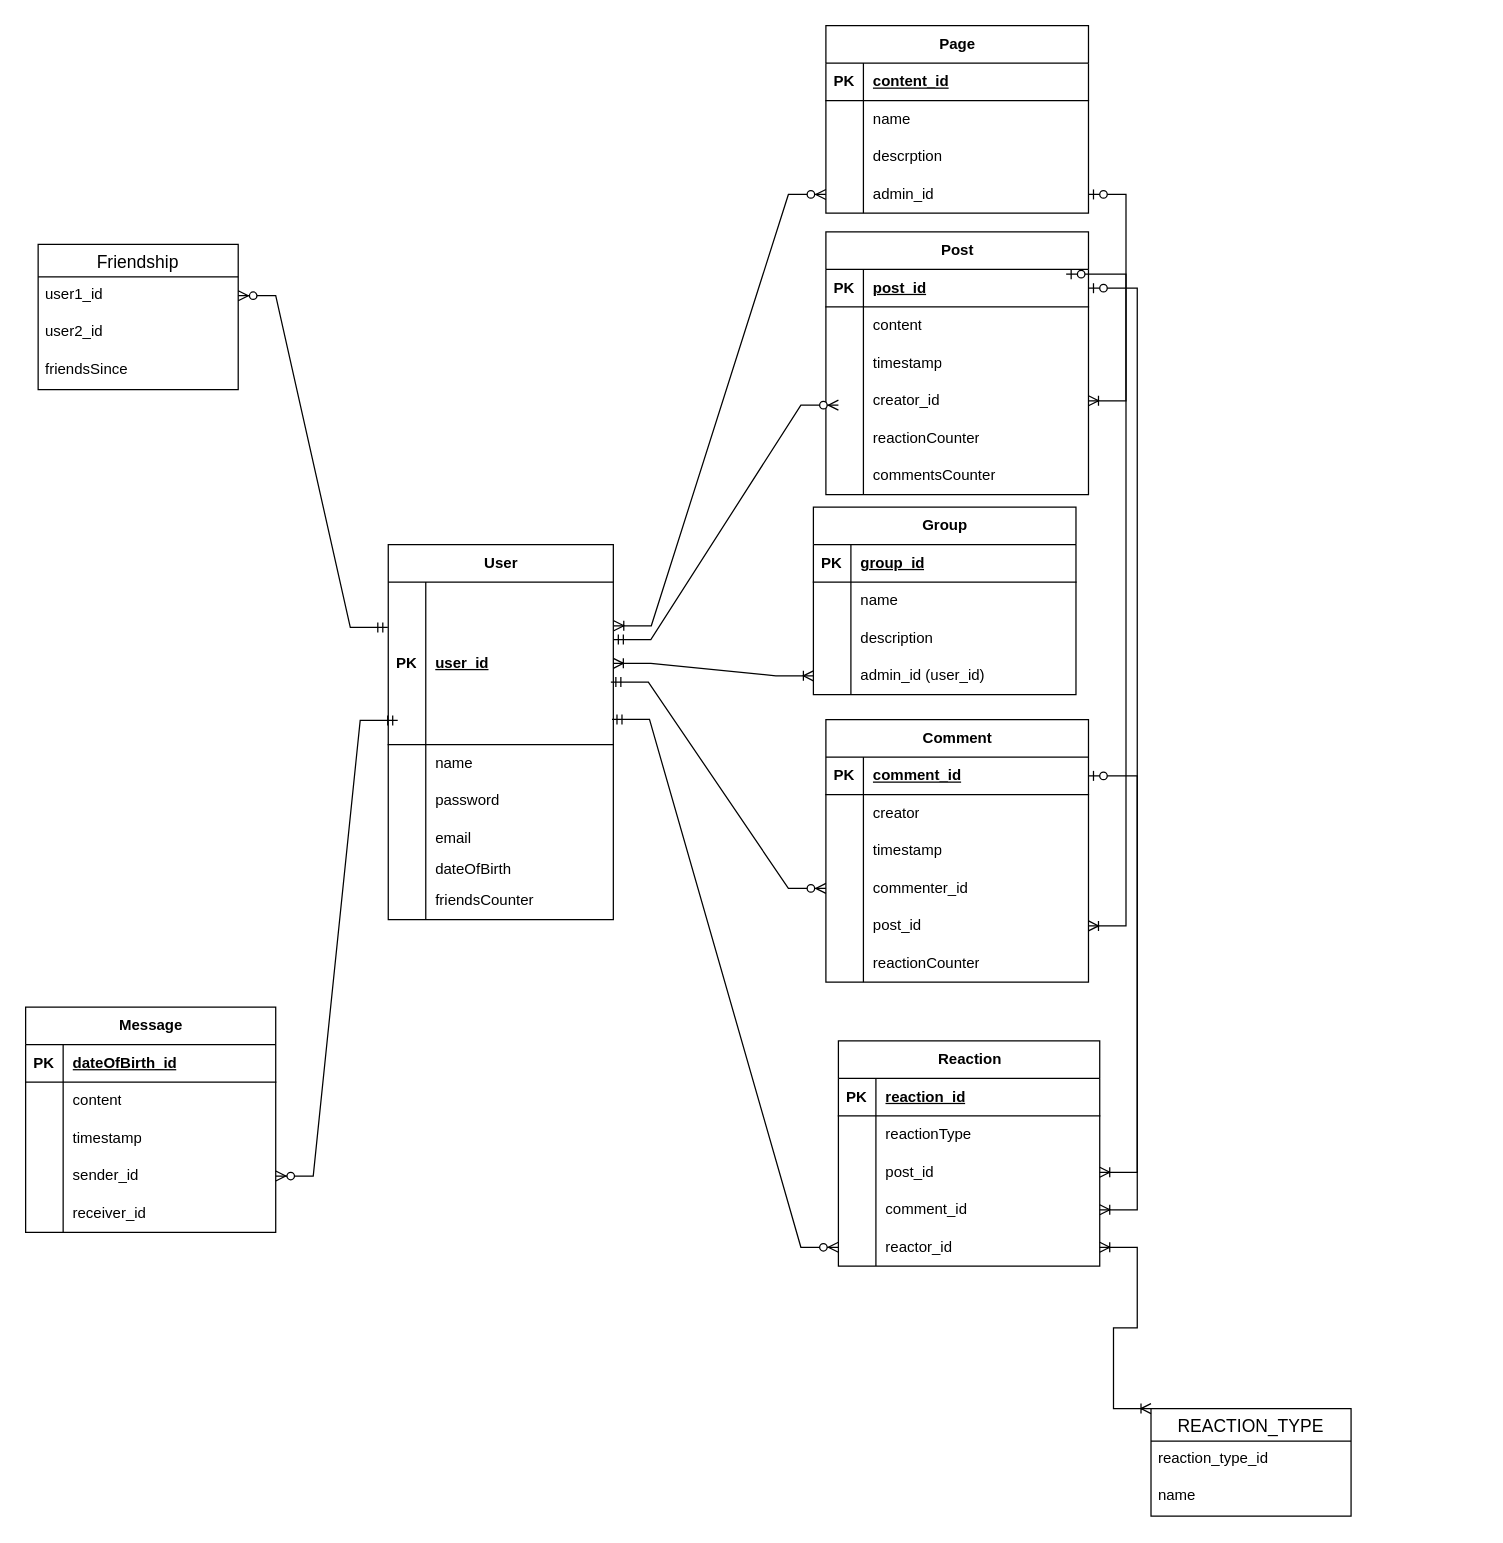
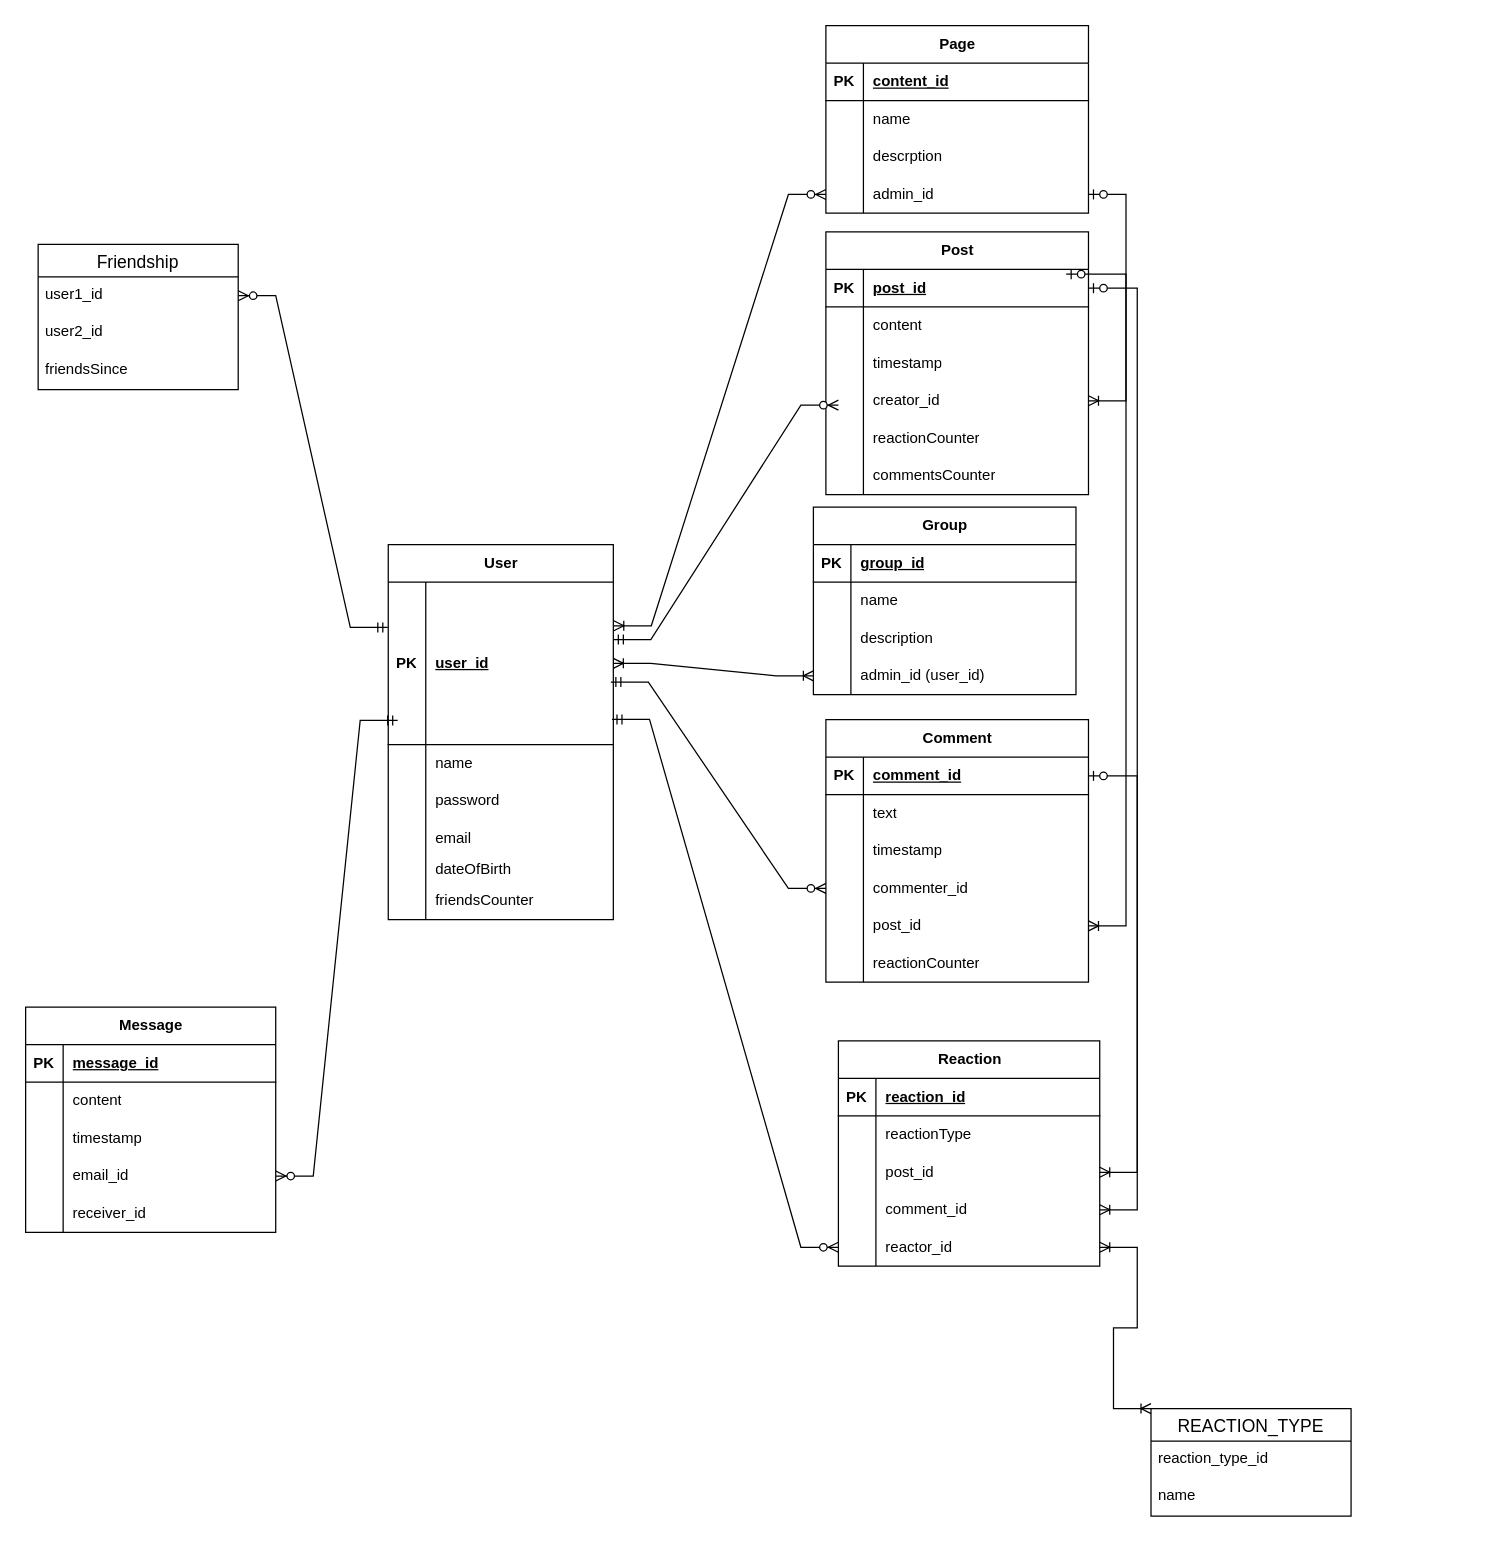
node "creator": label "creator" -> "text"
node "dateOfBirth_id": label "dateOfBirth_id" -> "message_id"
node "sender_id": label "sender_id" -> "email_id"
